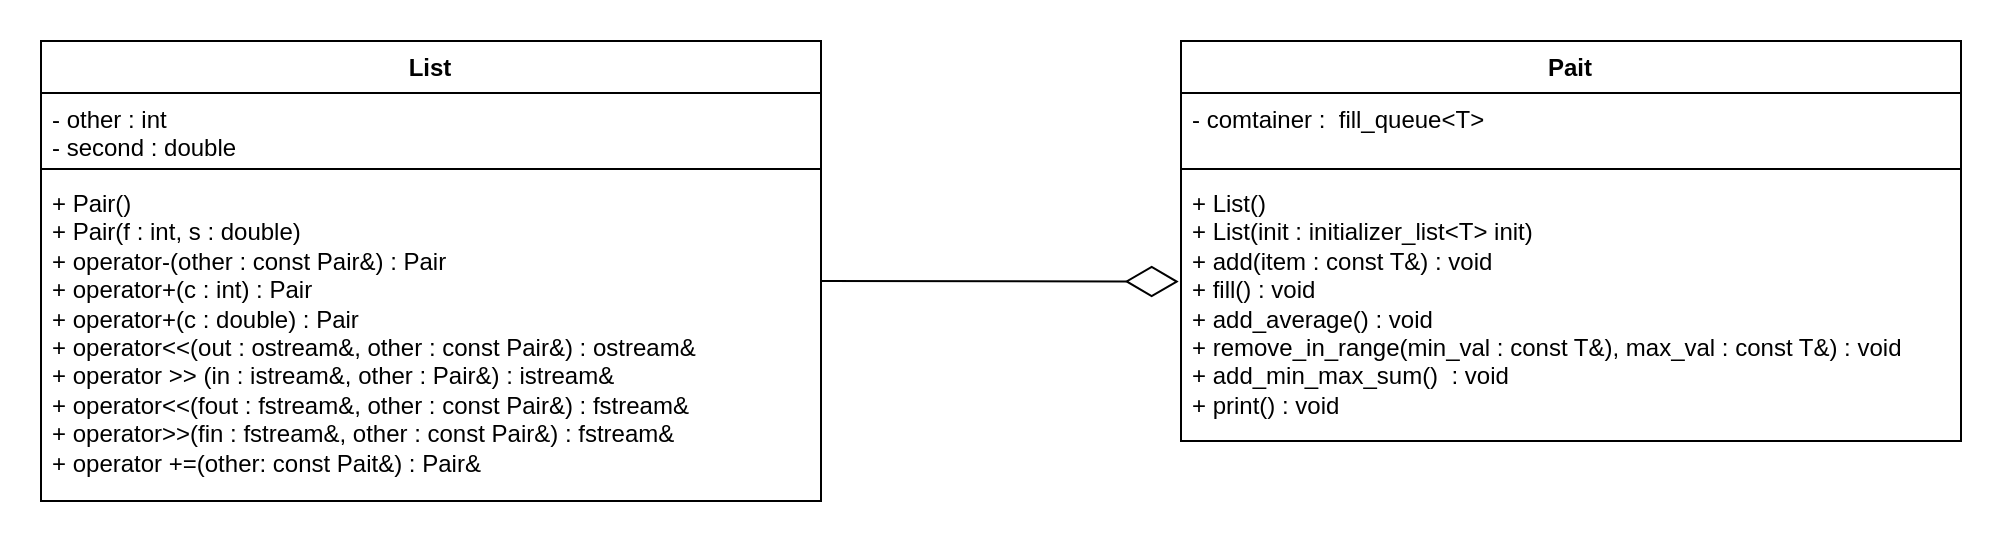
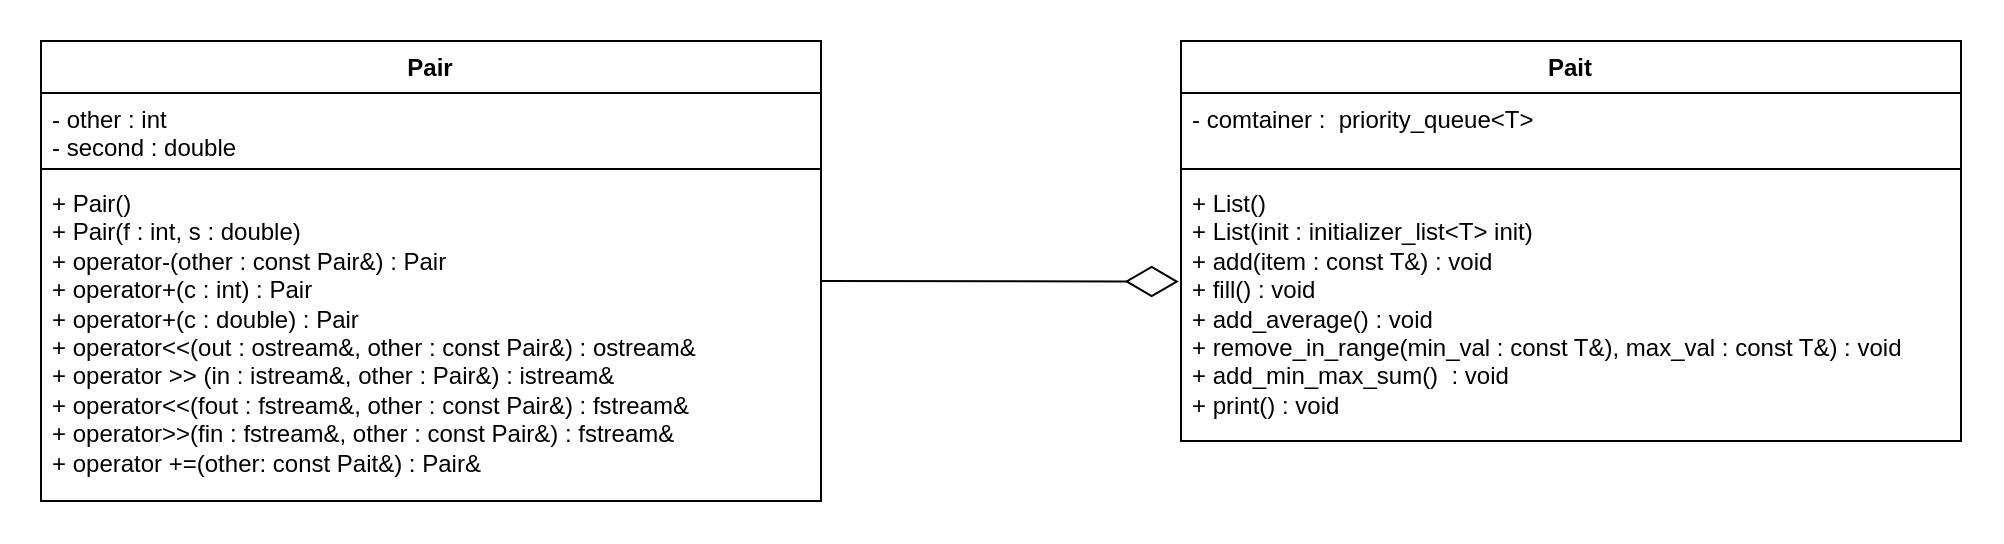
node "List": label "List" -> "Pair"
node "- comtainer : fill_queue<T>": label "- comtainer : fill_queue<T>" -> "- comtainer : priority_queue<T>"
